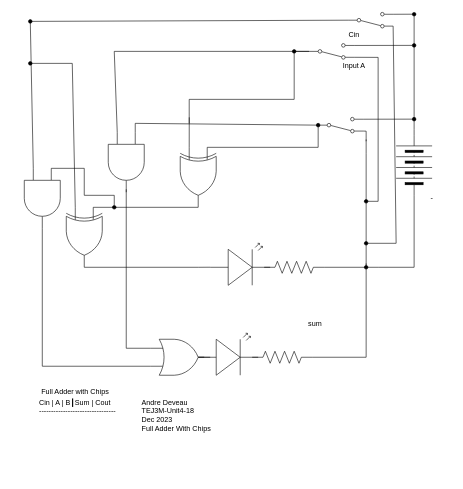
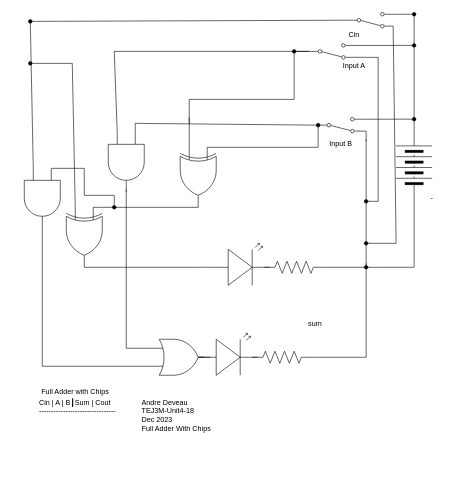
node "Input B": added
